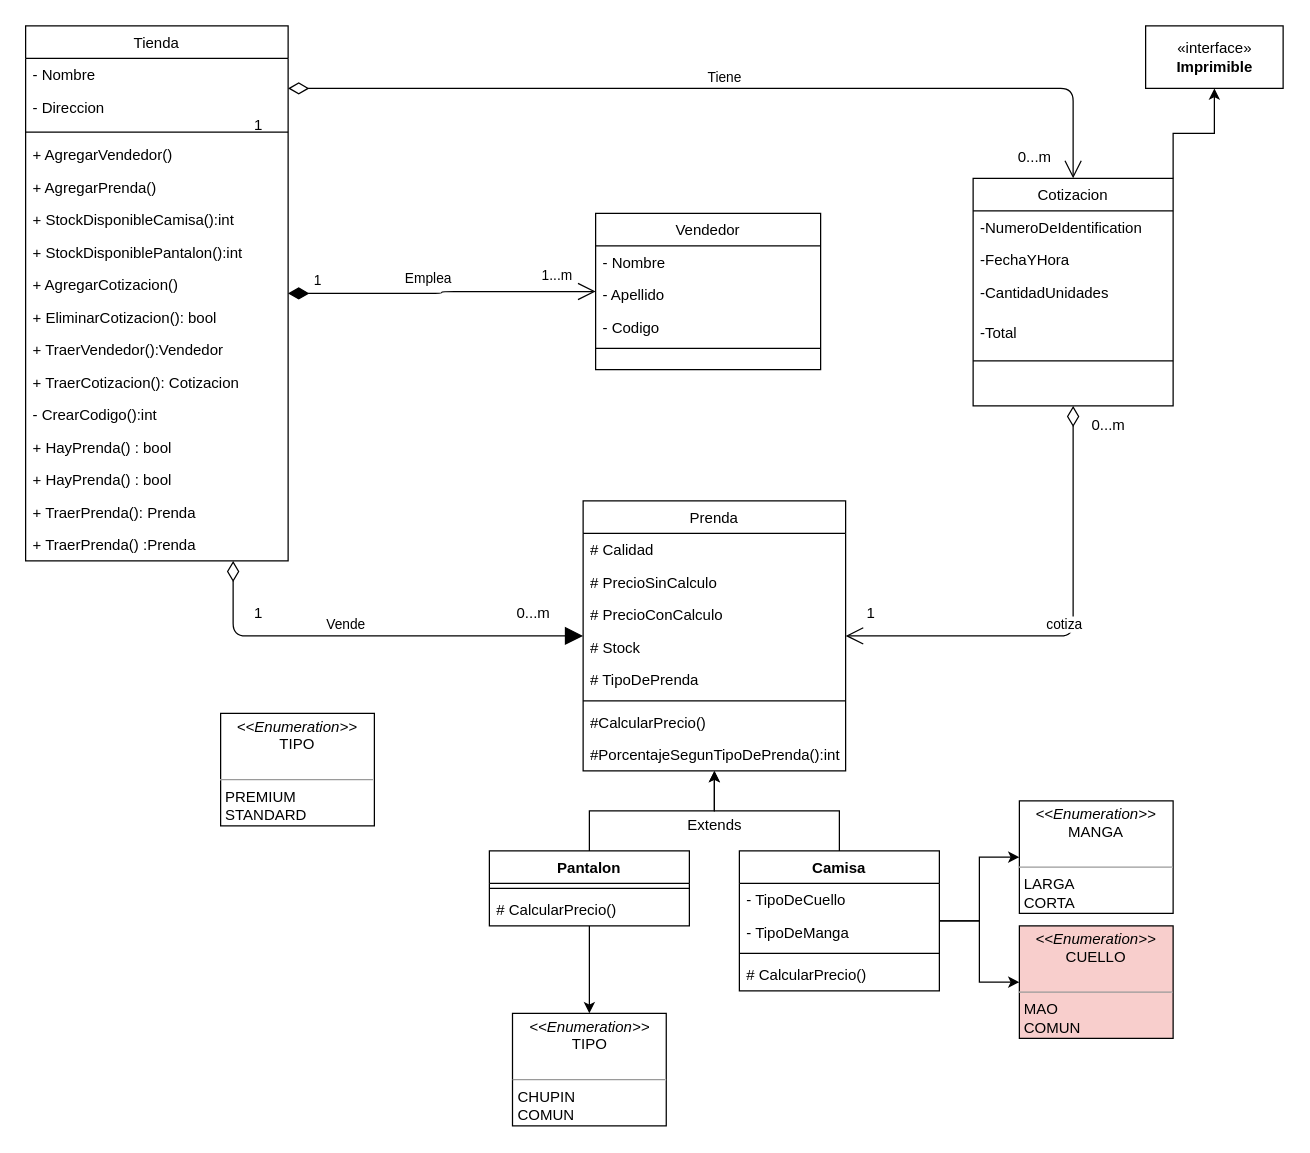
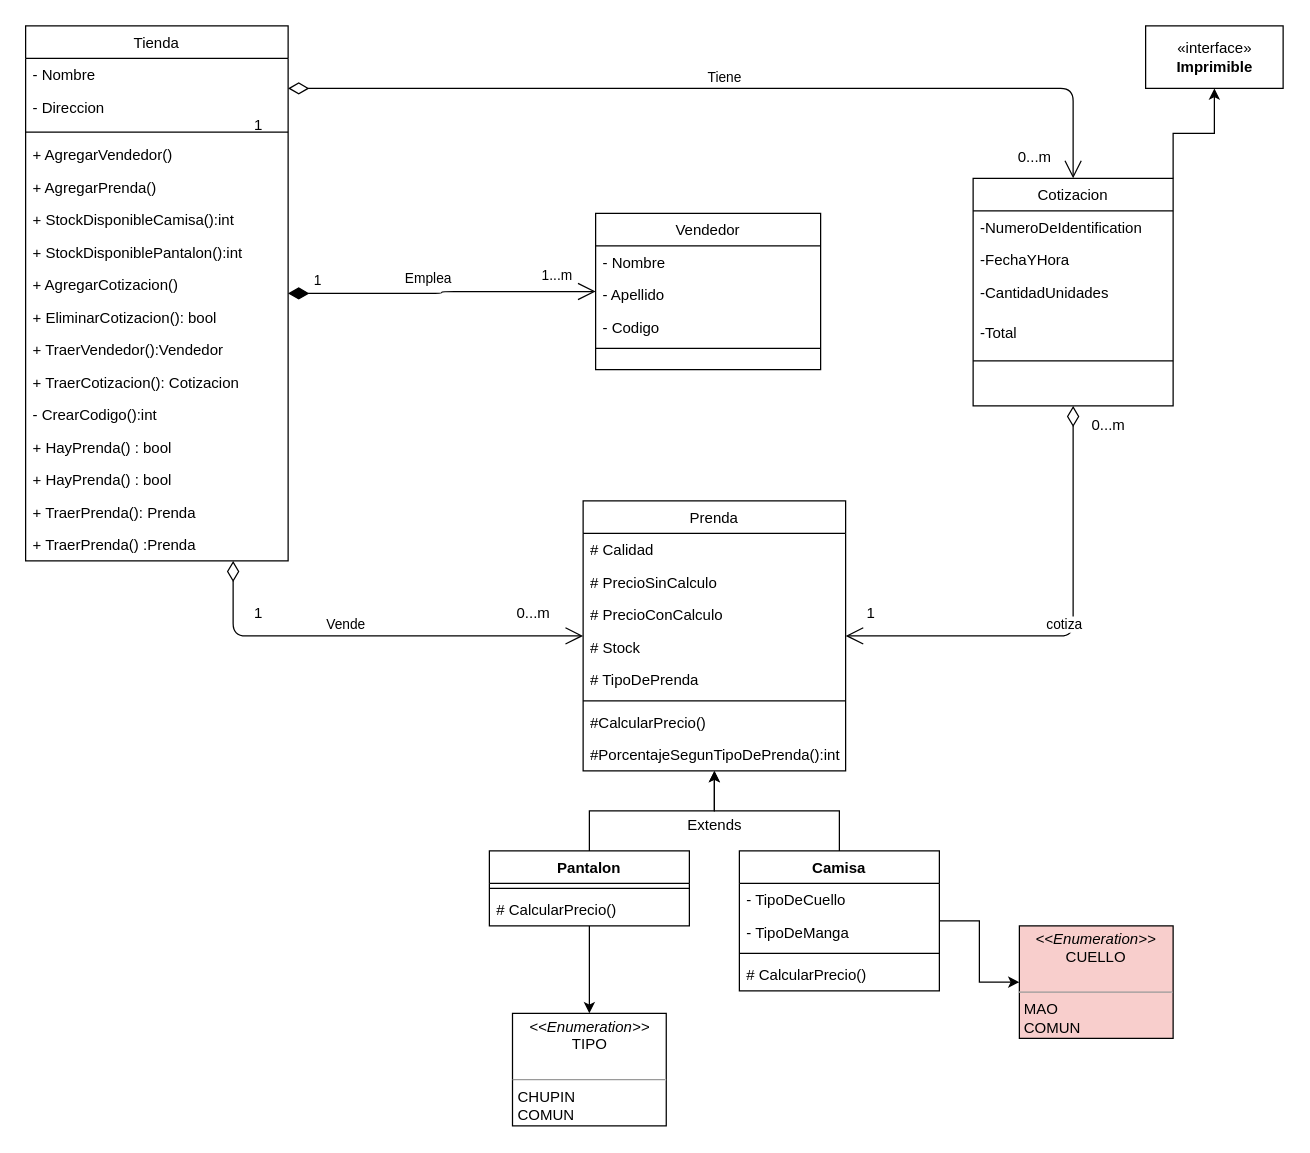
edge "Tienda" -- "Prenda": arrowhead block -> open
node "<<Enumeration>> TIPO PREMIUM STANDARD": removed
node "<<Enumeration>> MANGA LARGA CORTA": removed
edge "Camisa" -> "<<Enumeration>> MANGA LARGA CORTA": removed
